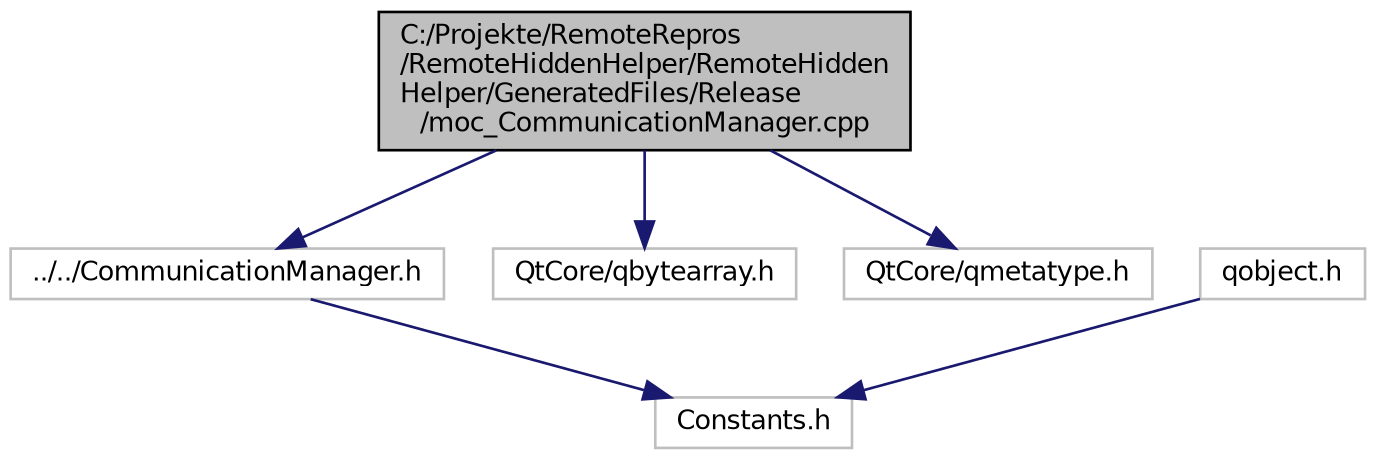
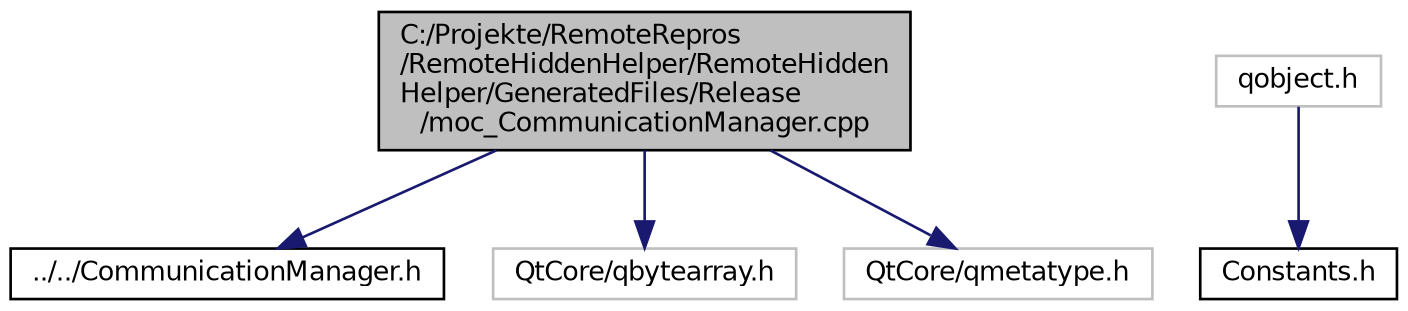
node "../../CommunicationManager.h": color grey75 -> black
edge "../../CommunicationManager.h" -> "Constants.h": removed
node "Constants.h": color grey75 -> black
